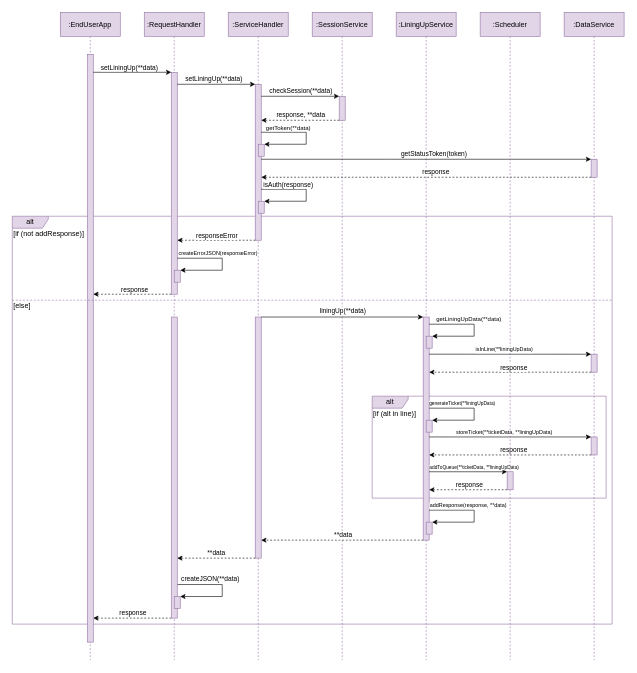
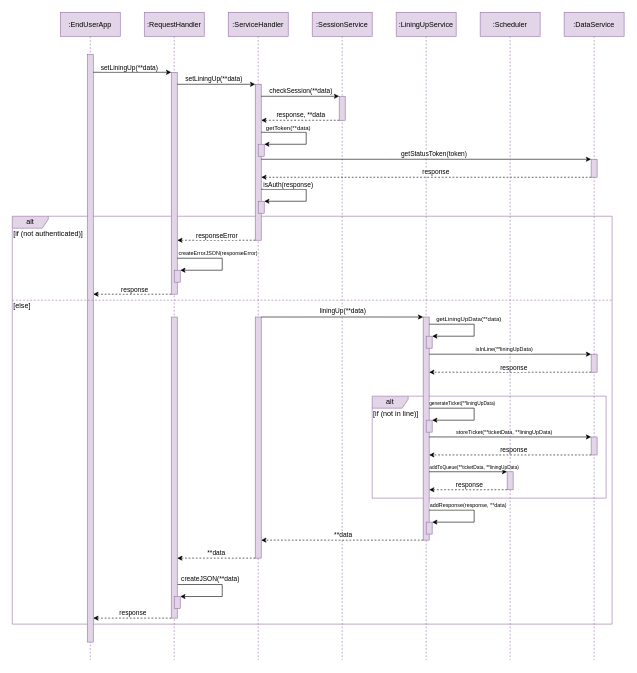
node "[if (not addResponse)]": label "[if (not addResponse)]" -> "[if (not authenticated)]"
node "[if (alt in line)]": label "[if (alt in line)]" -> "[if (not in line)]"
